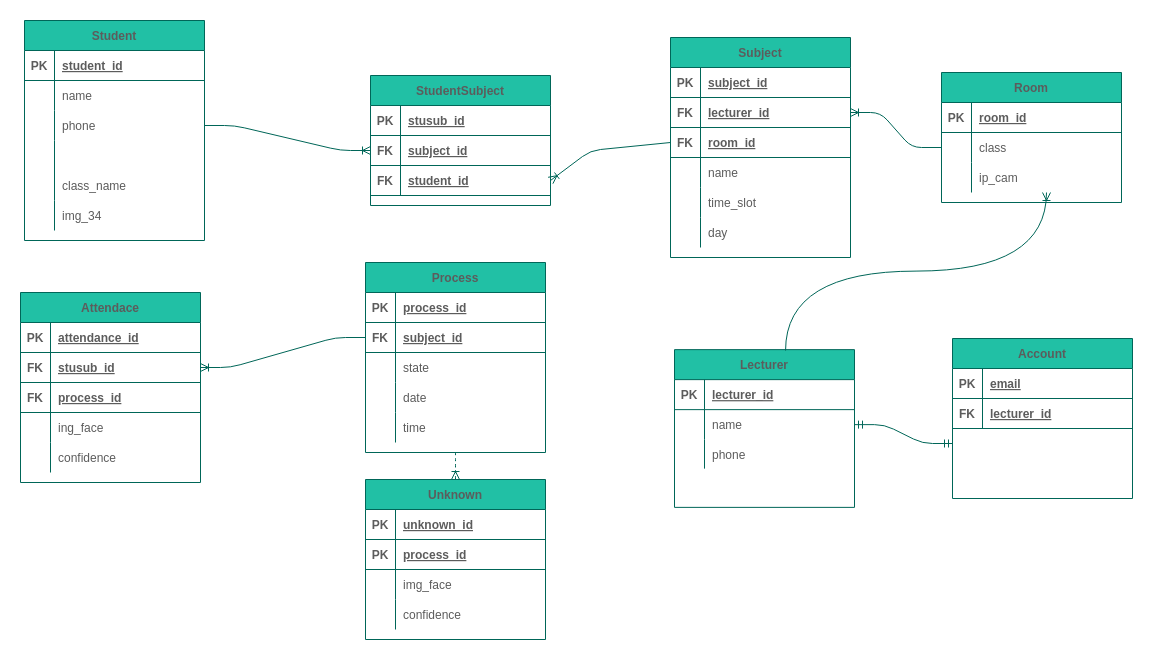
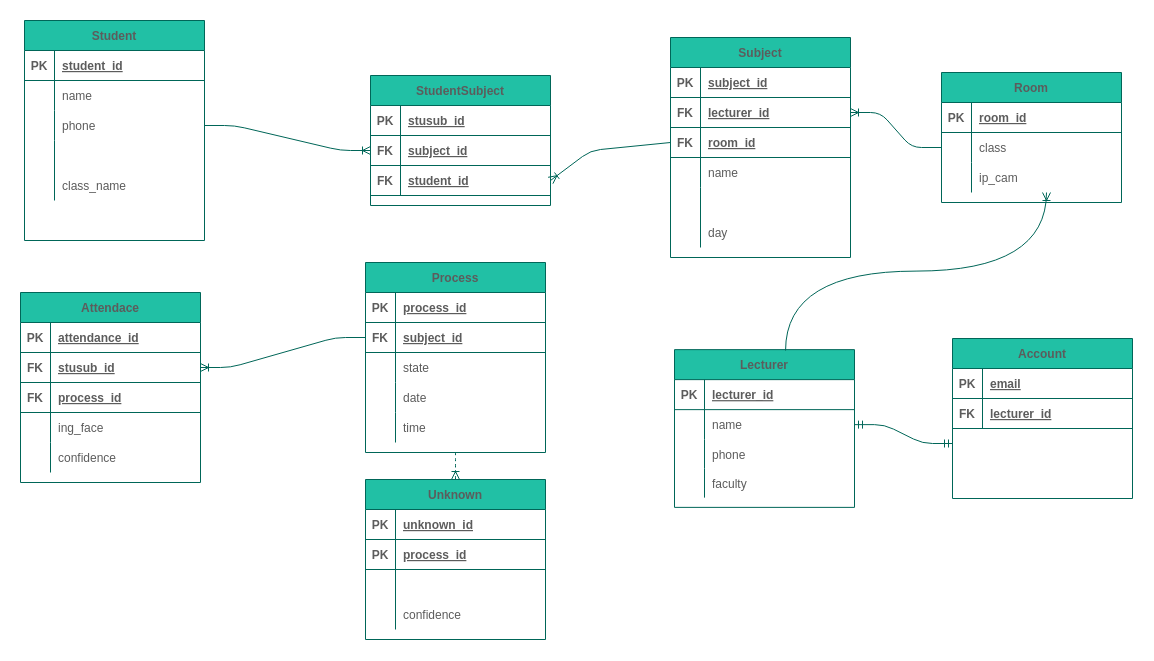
node "time_slot": removed
node "img_34": removed
node "faculty": added
node "img_face": removed
